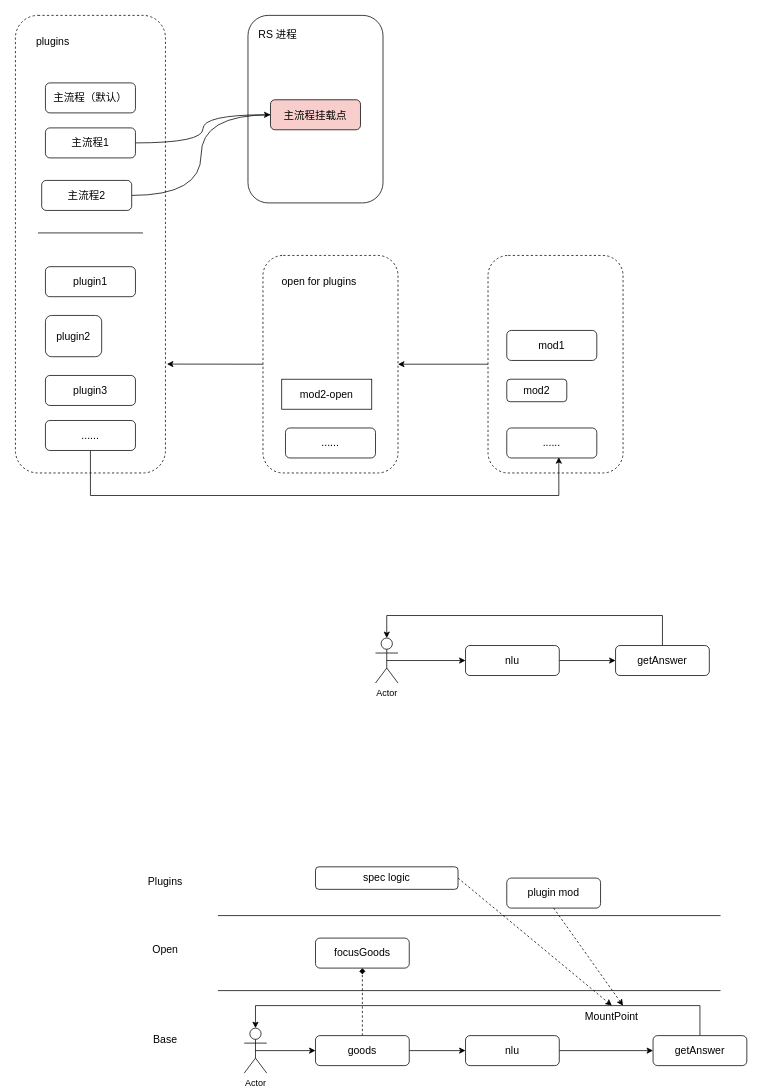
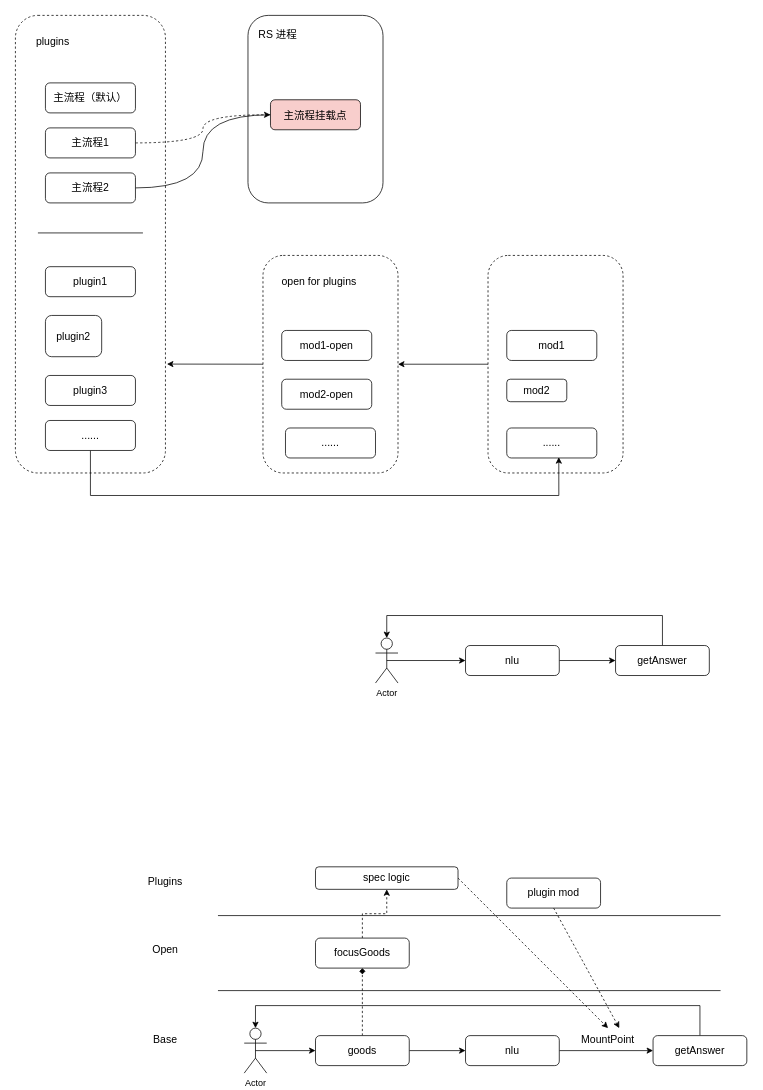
edge "主流程1" -> "主流程挂载点": style solid -> dashed
node "主流程2": moved (87, 195) -> (90, 188)
node "mod1-open": added
node "mod2-open": shape rectangle -> rounded rectangle
edge "focusGoods" -> "spec logic": added
node "MountPoint": moved (612, 1017) -> (608, 1039)
